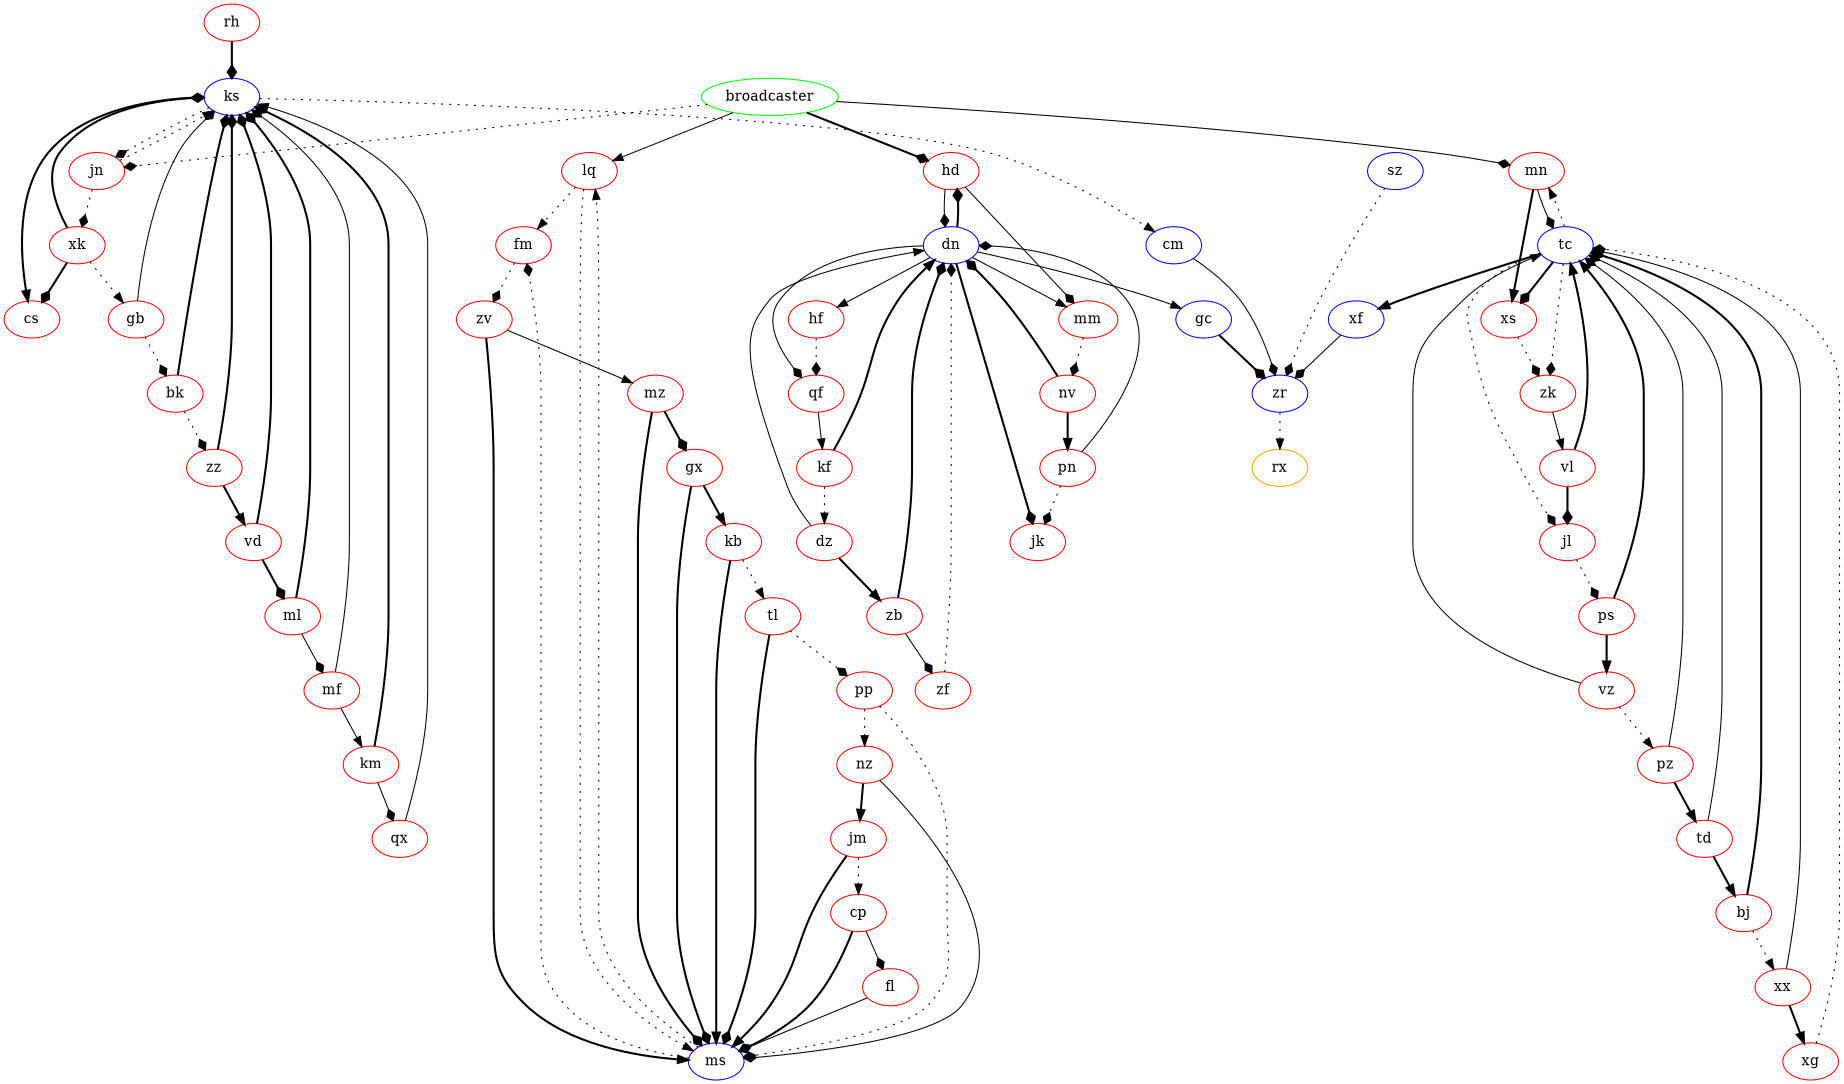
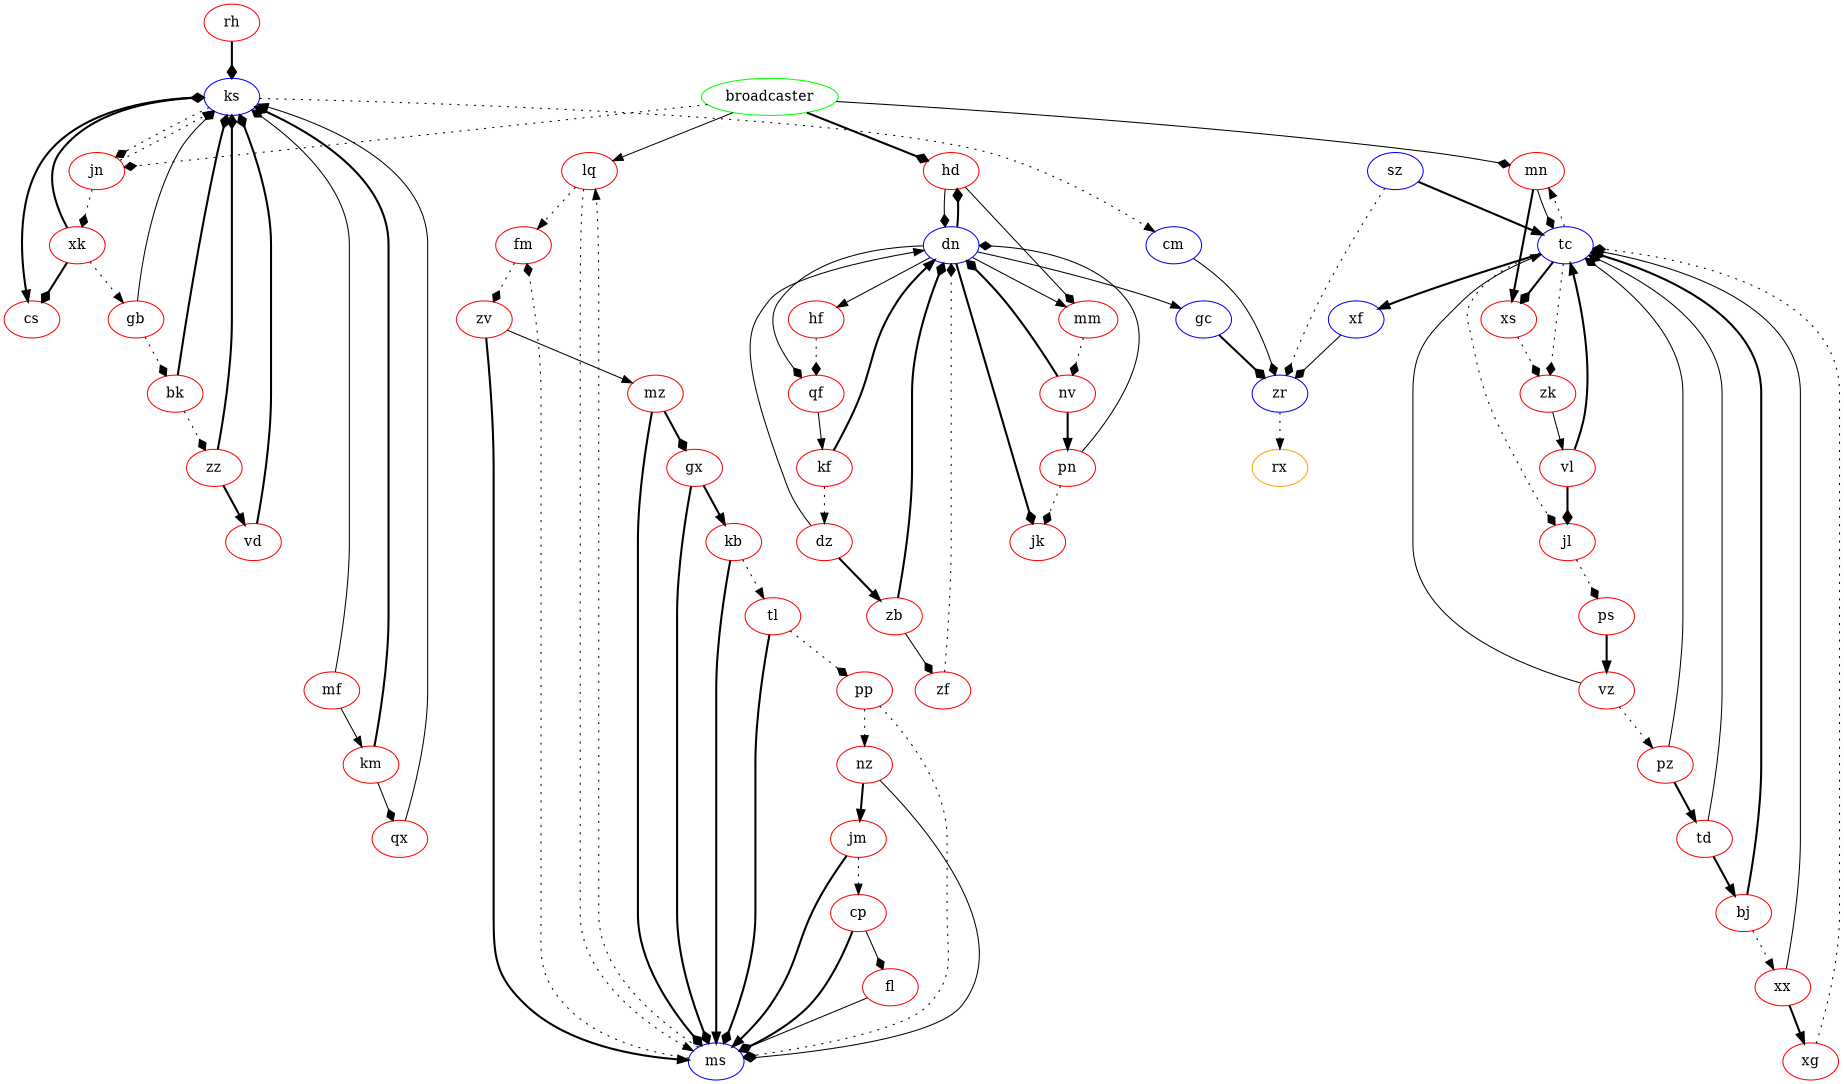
edge "ps" -> "tc": now "sz" -> "tc"
node "ml": removed
